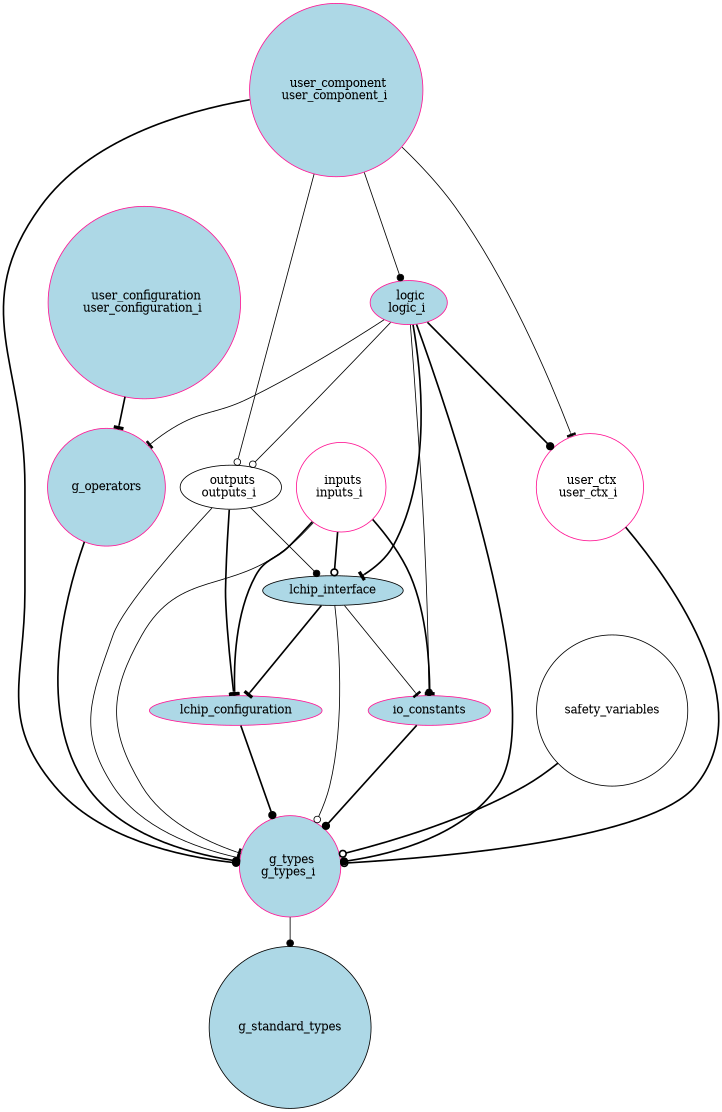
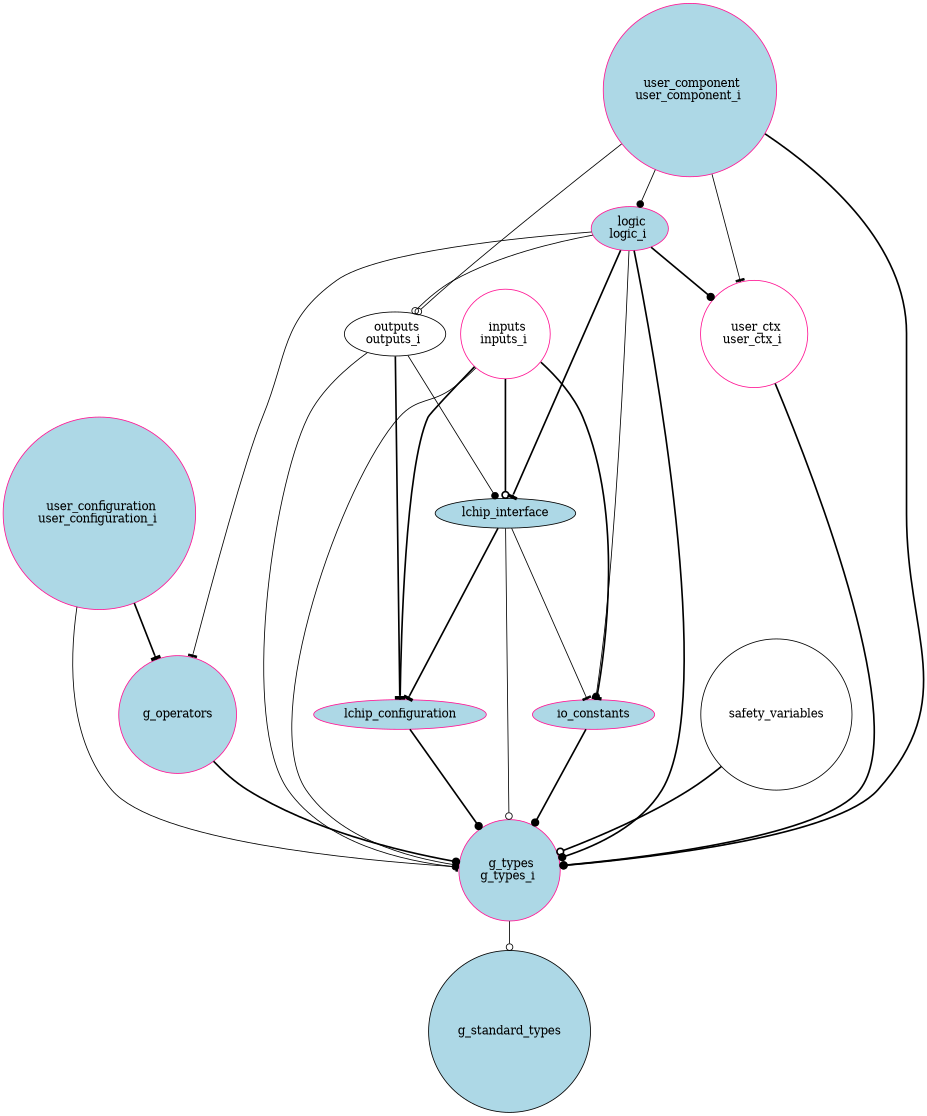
edge "user_configuration user_configuration_i" -> "g_types g_types_i": added
edge "g_types g_types_i" -> "g_standard_types": arrowhead dot -> odot
